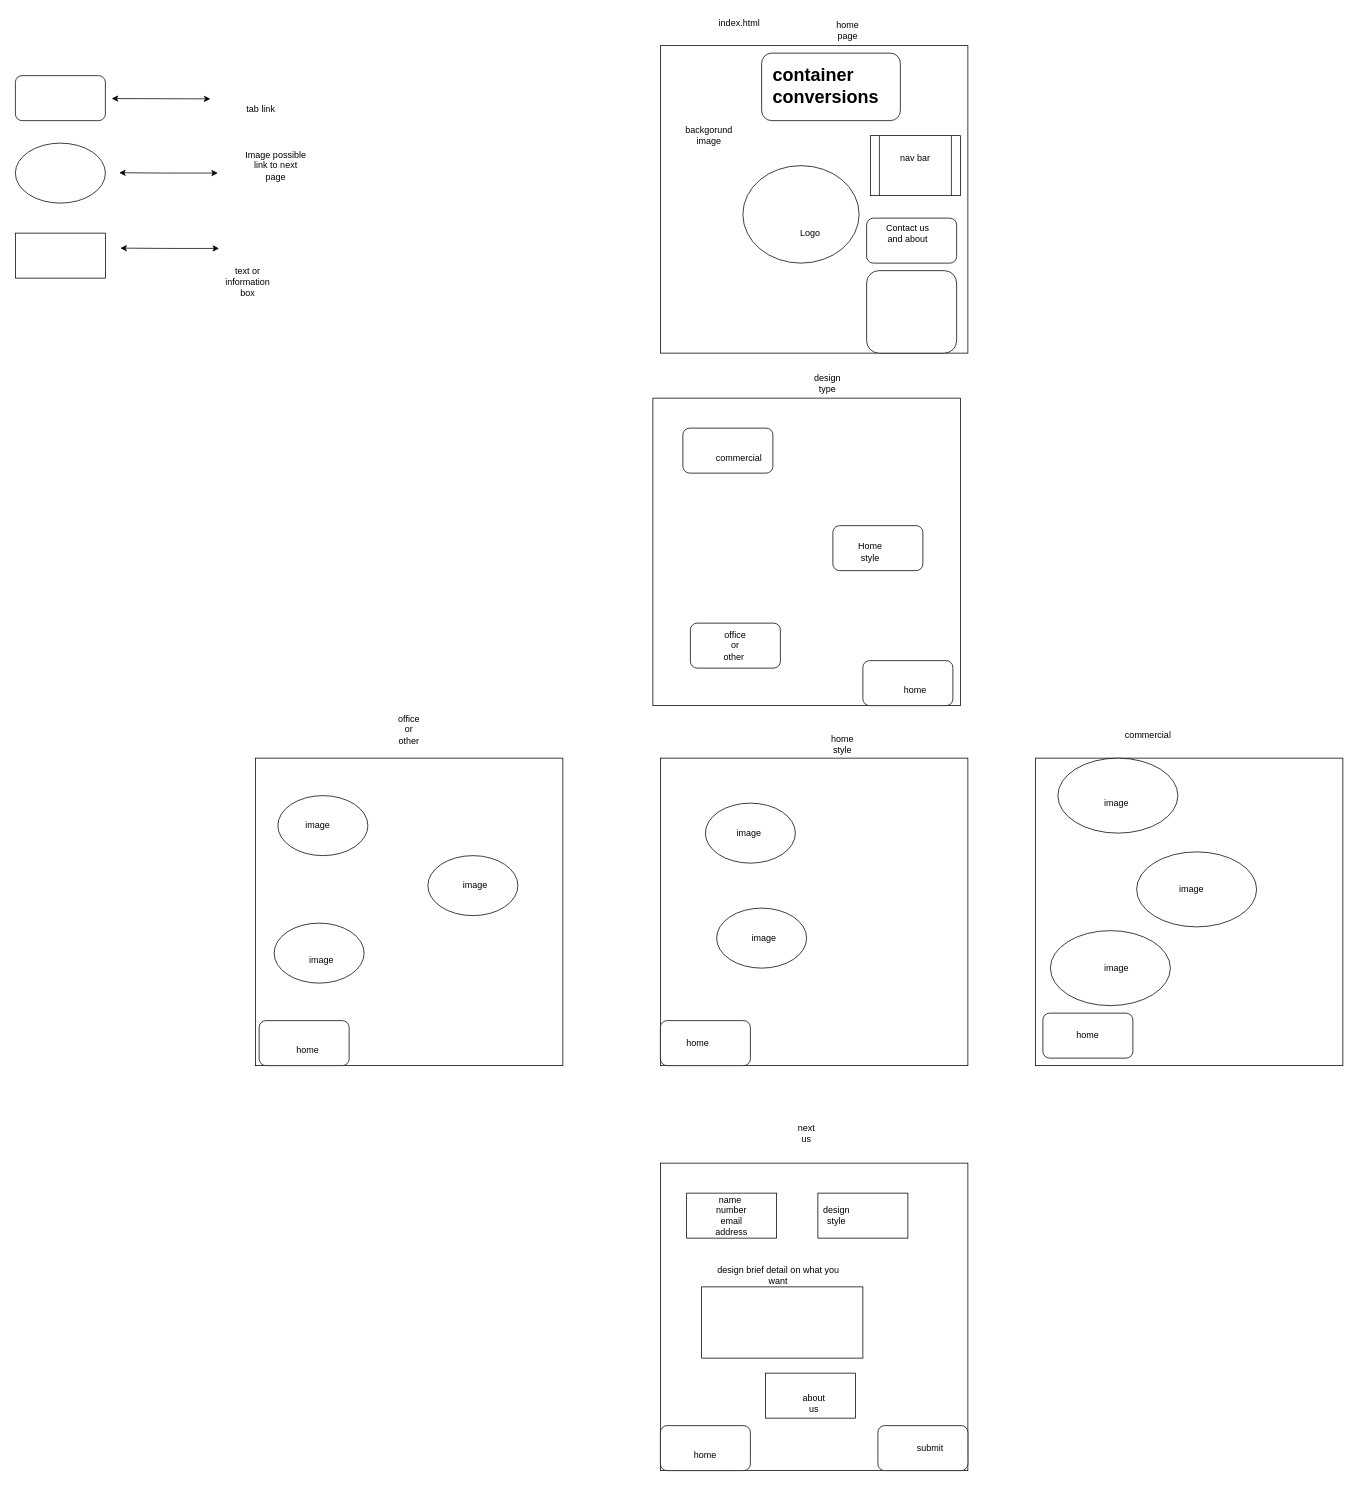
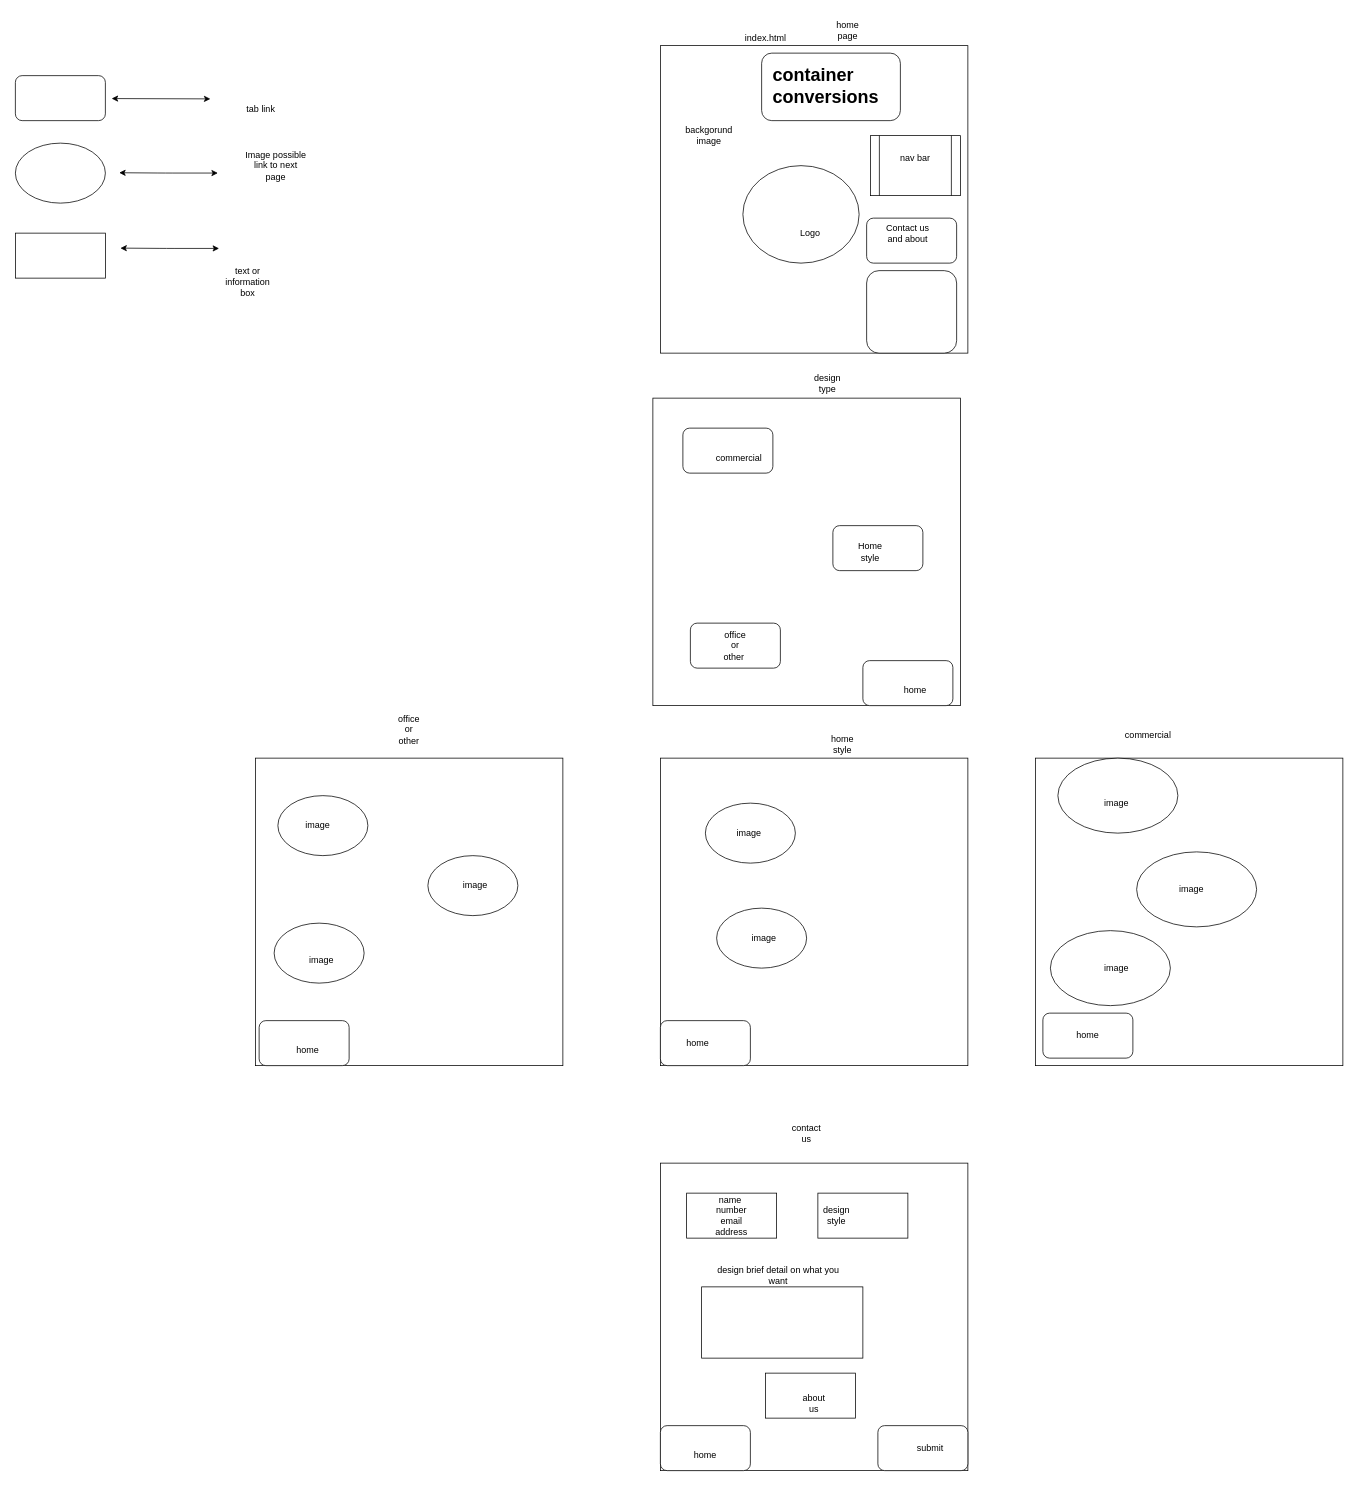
node "index.html": moved (739, 23) -> (765, 38)
node "next us": label "next us" -> "contact us"
